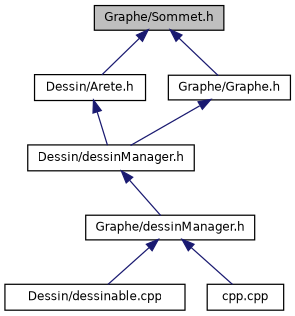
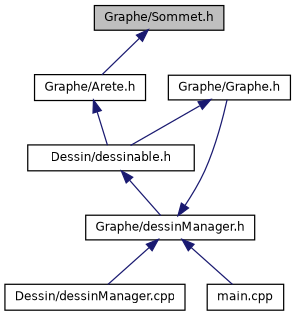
edge "Graphe/Graphe.h" -> "Graphe/Sommet.h": now "Graphe/Graphe.h" -> "Graphe/dessinManager.h"
node "Dessin/Arete.h": label "Dessin/Arete.h" -> "Graphe/Arete.h"
node "Dessin/dessinManager.h": label "Dessin/dessinManager.h" -> "Dessin/dessinable.h"
node "Dessin/dessinable.cpp": label "Dessin/dessinable.cpp" -> "Dessin/dessinManager.cpp"
node "cpp.cpp": label "cpp.cpp" -> "main.cpp"
